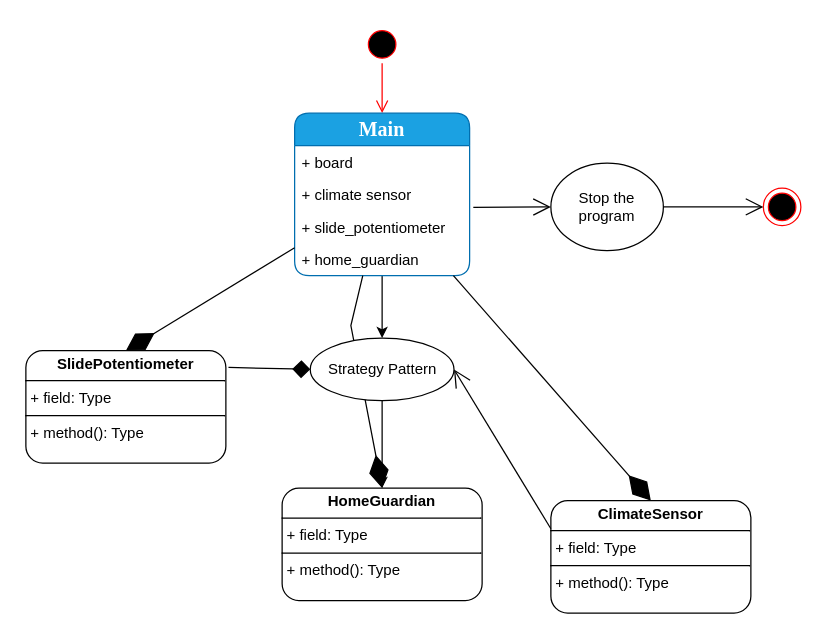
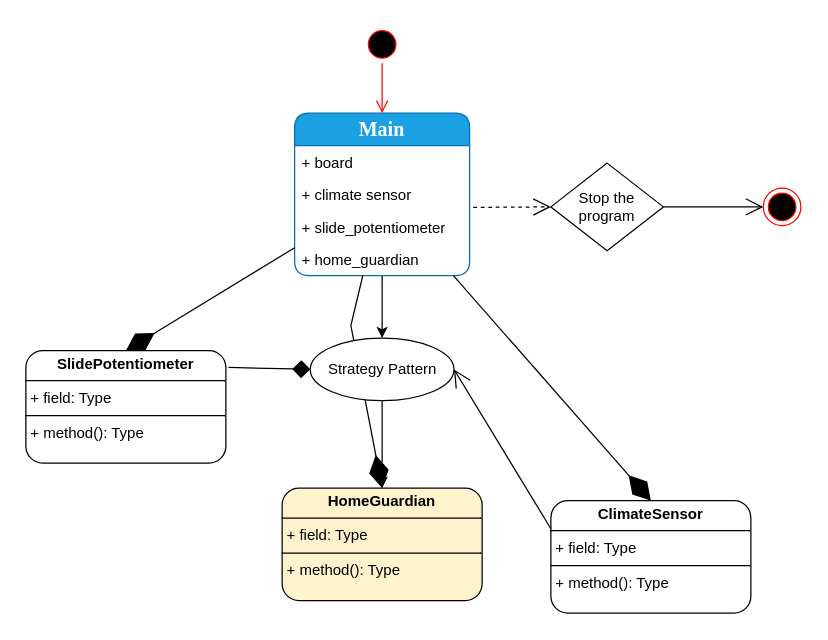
edge "+ climate sensor" -> "Stop the program": style solid -> dashed
node "Stop the program": shape ellipse -> diamond
node "HomeGuardian + field: Type + method(): Type": fillcolor #ffffff -> #fff2cc
